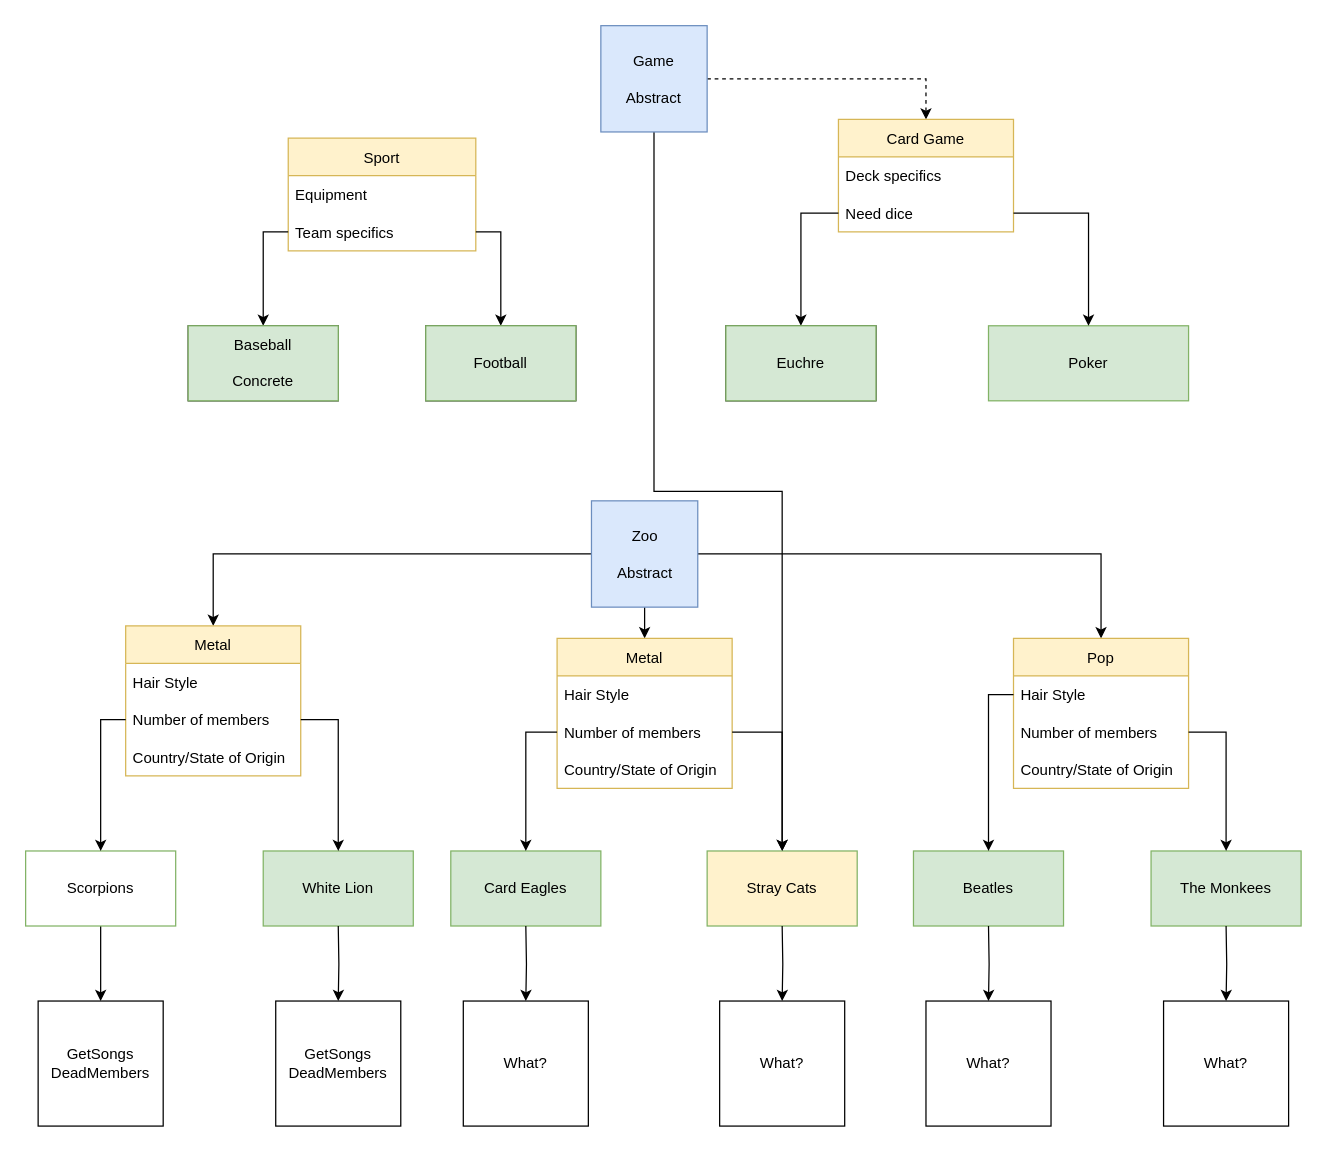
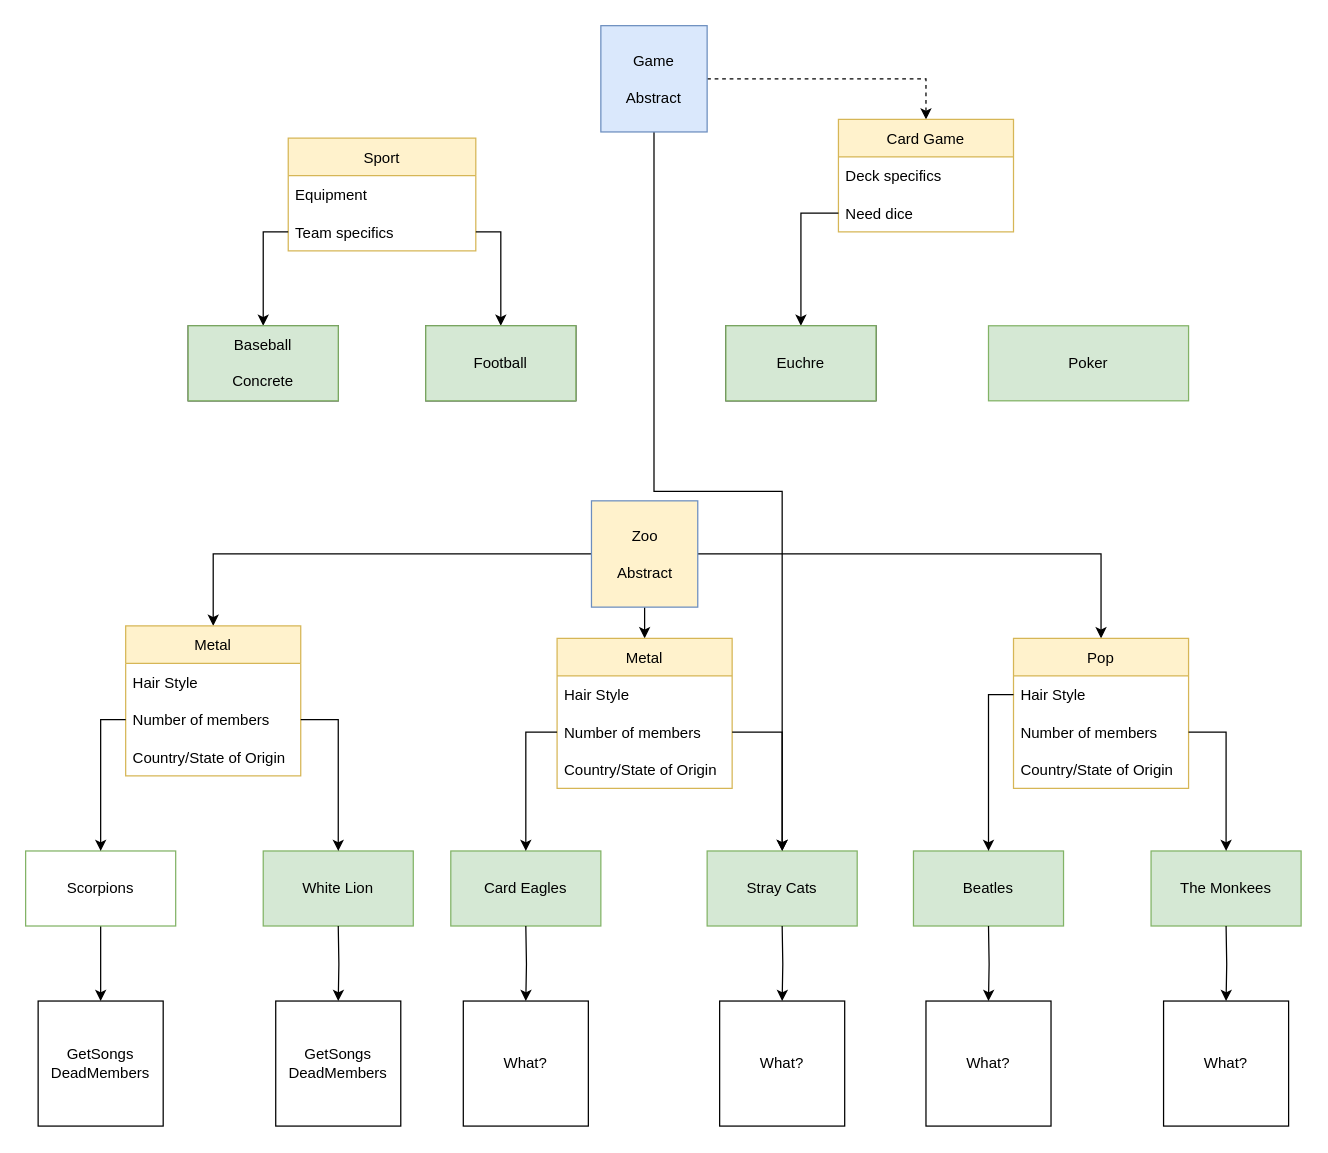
edge "Need dice" -> "Poker": removed
node "Zoo Abstract": fillcolor #dae8fc -> #fff2cc
node "Stray Cats": fillcolor #fff2cc -> #d5e8d4
